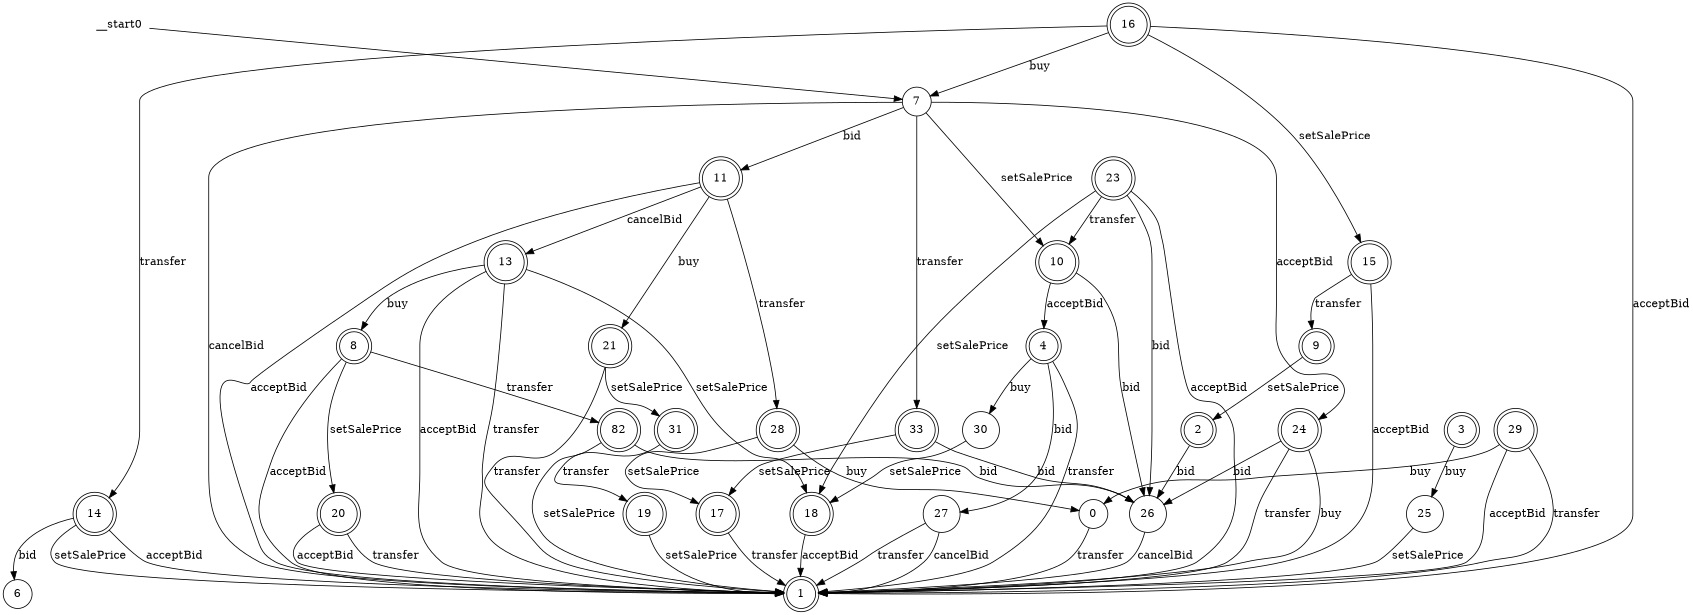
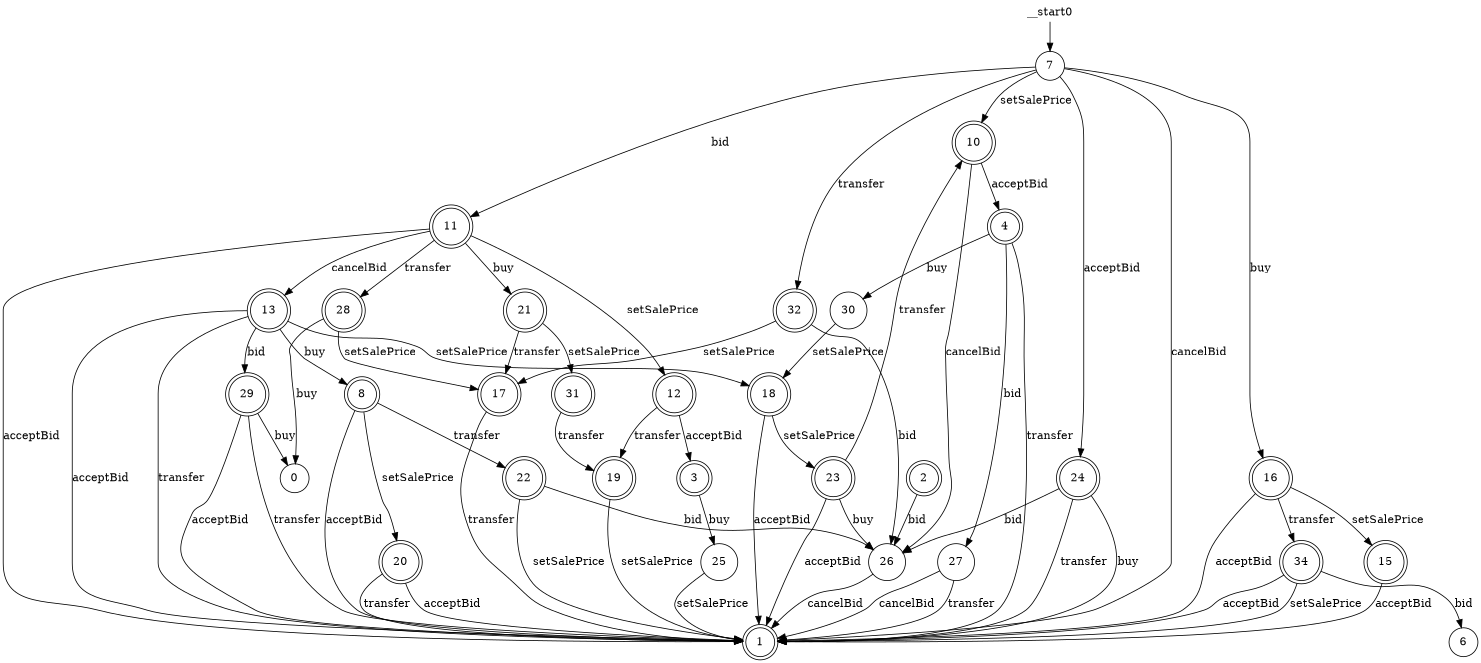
edge "16" -> "7": reversed
edge "23" -> "18": reversed
edge "13" -> "29": added, label "bid"
edge "23" -> "26": label "bid" -> "buy"
node "9": removed
edge "10" -> "26": label "bid" -> "cancelBid"
node "12": added
node "82": label "82" -> "22"
node "33": label "33" -> "32"
node "14": label "14" -> "34"
edge "21" -> "1": now "21" -> "17"
edge "0" -> "1": removed, label "transfer"
